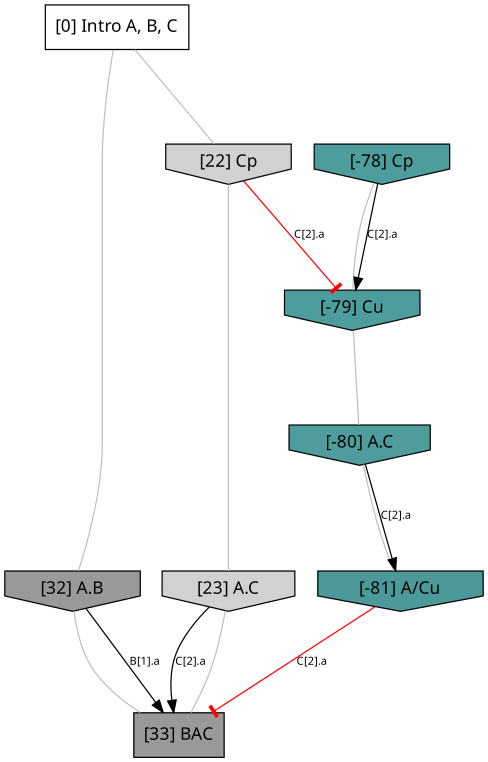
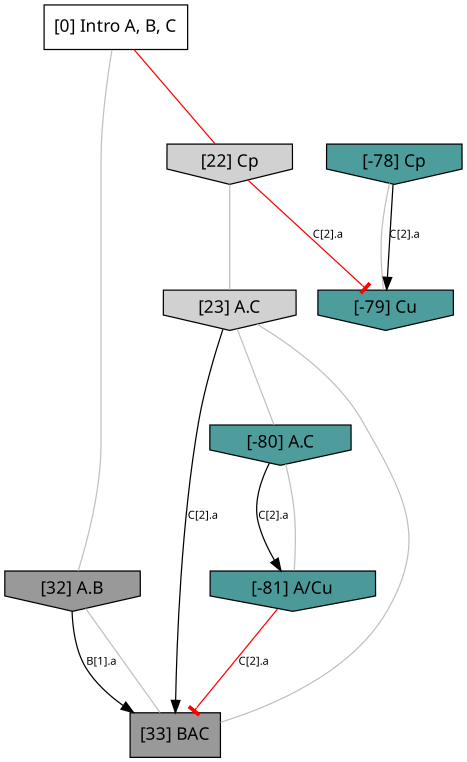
edge "[0] Intro A, B, C" -- "[22] Cp": color grey -> red
edge "[-79] Cu" -- "[-80] A.C": now "[23] A.C" -- "[-80] A.C"
